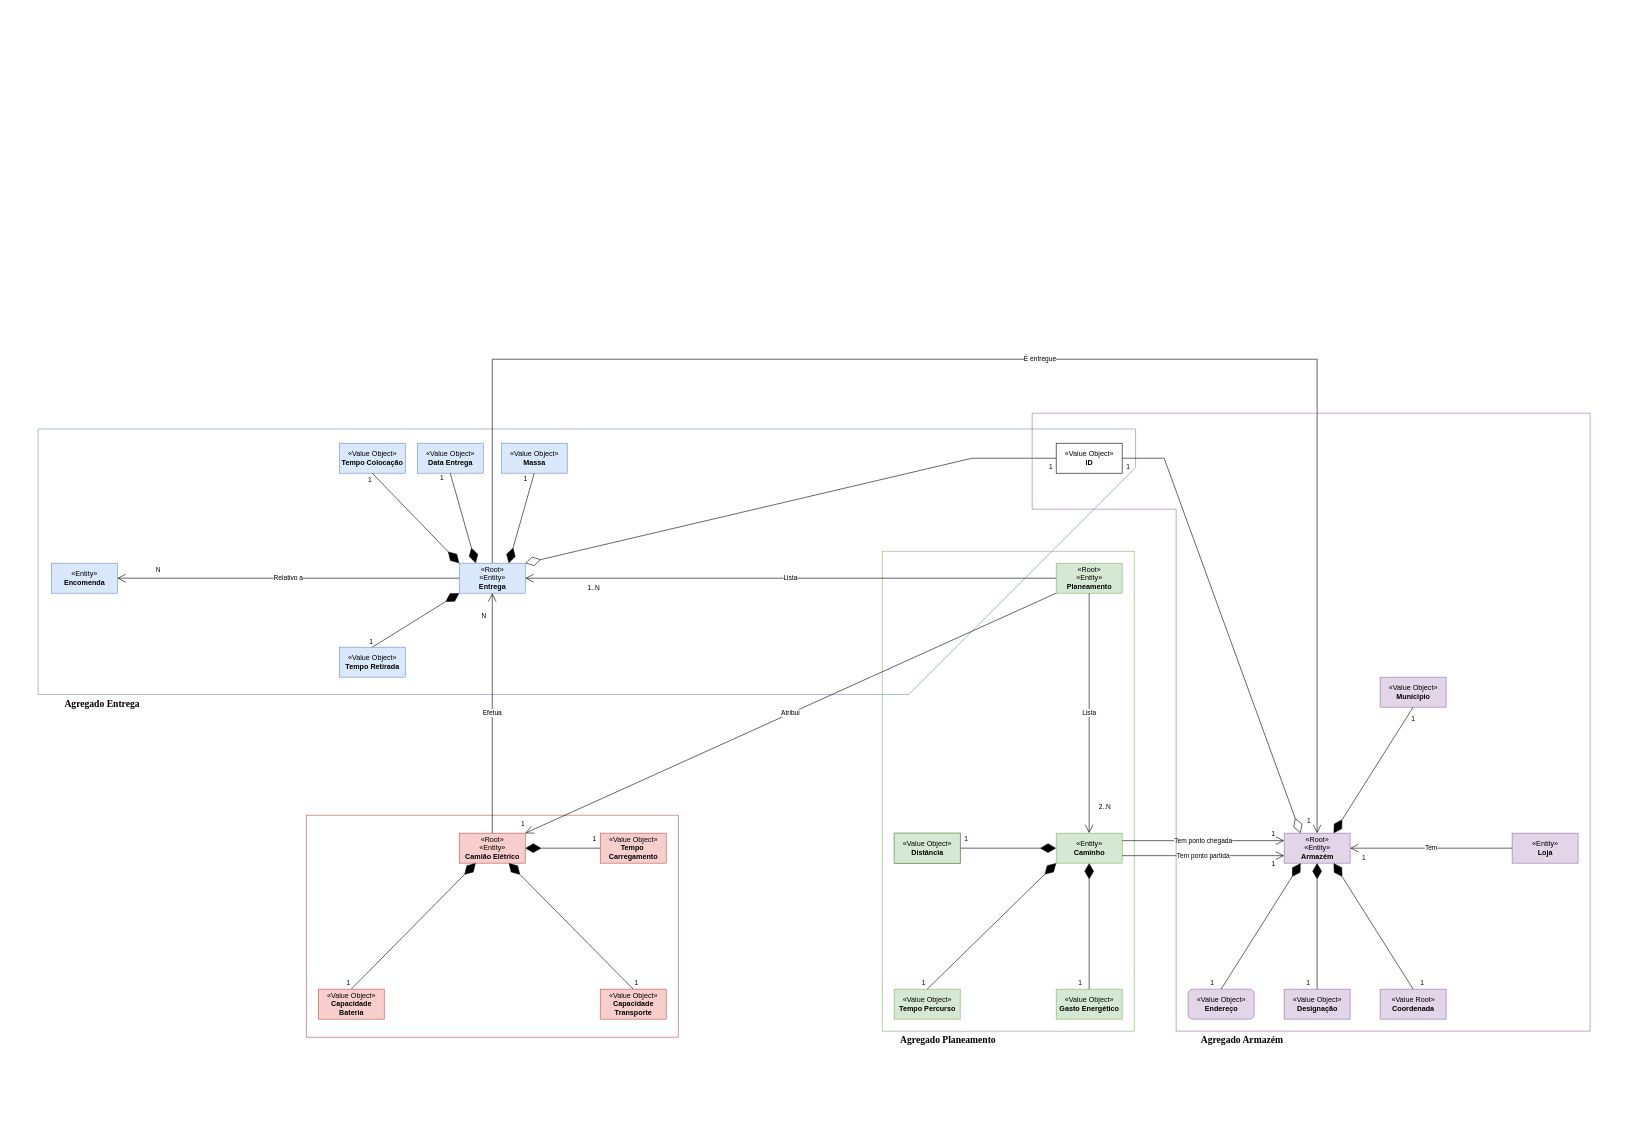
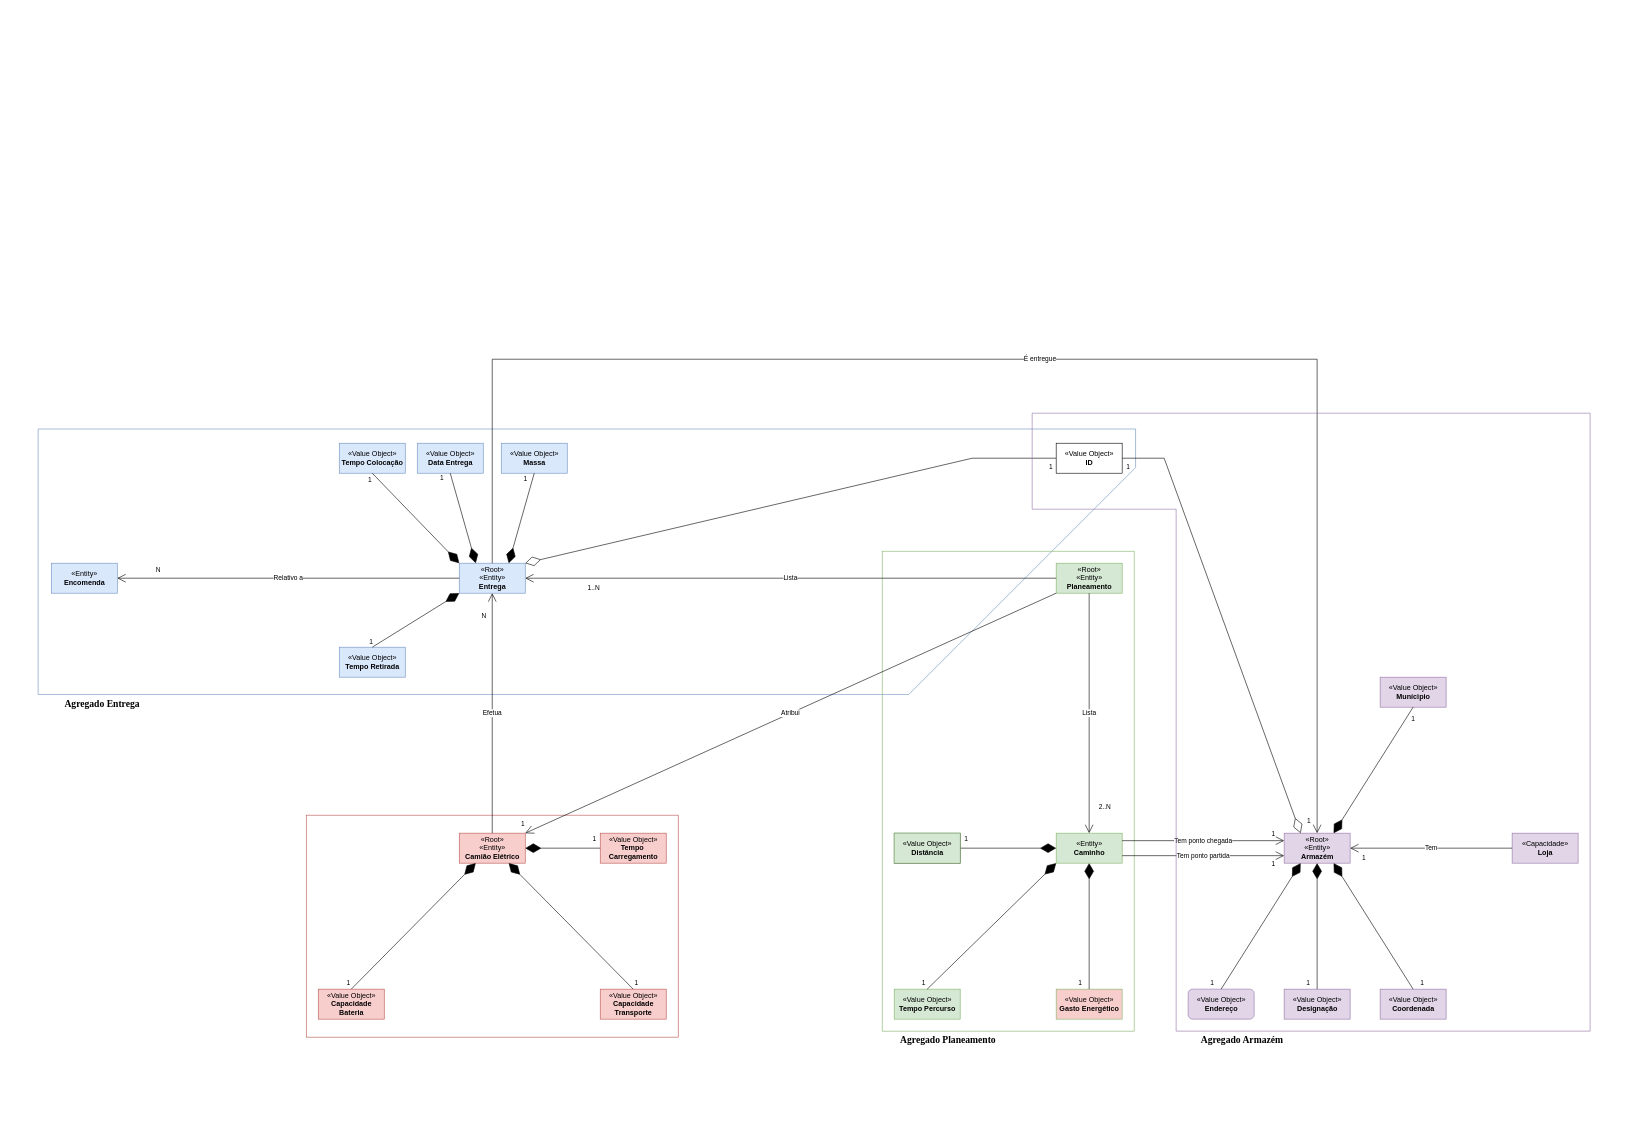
node "«Entity» Loja": label "«Entity» Loja" -> "«Capacidade» Loja"
node "«Value Object» Gasto Energético": fillcolor #d5e8d4 -> #f8cecc
node "«Value Root» Coordenada": label "«Value Root» Coordenada" -> "«Value Object» Coordenada"
